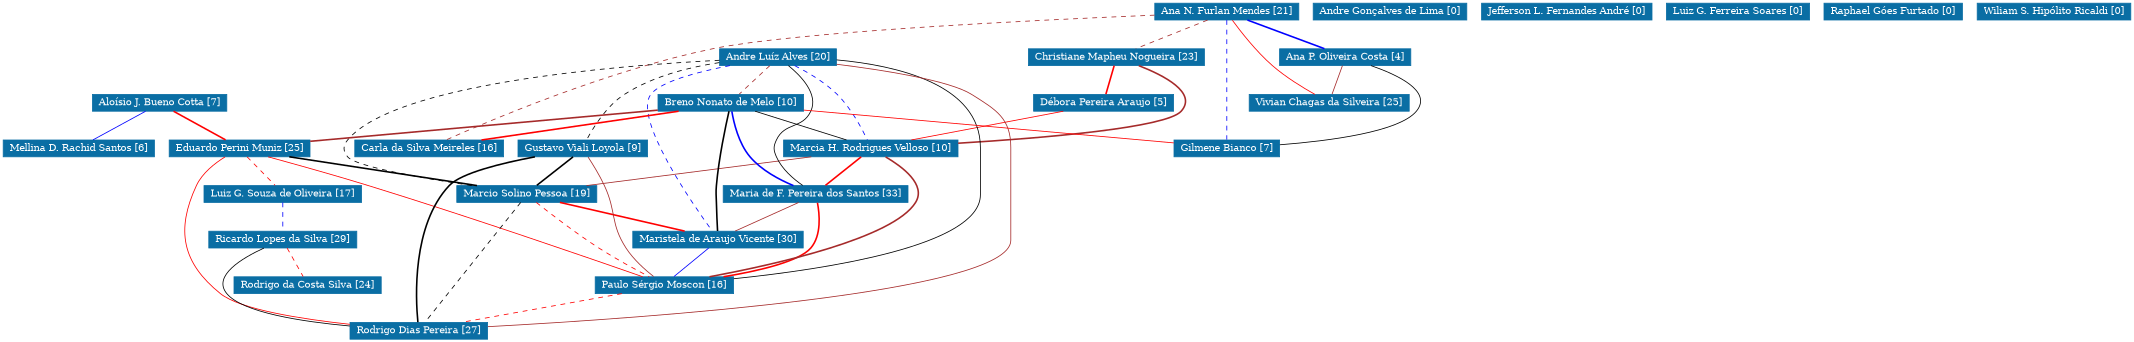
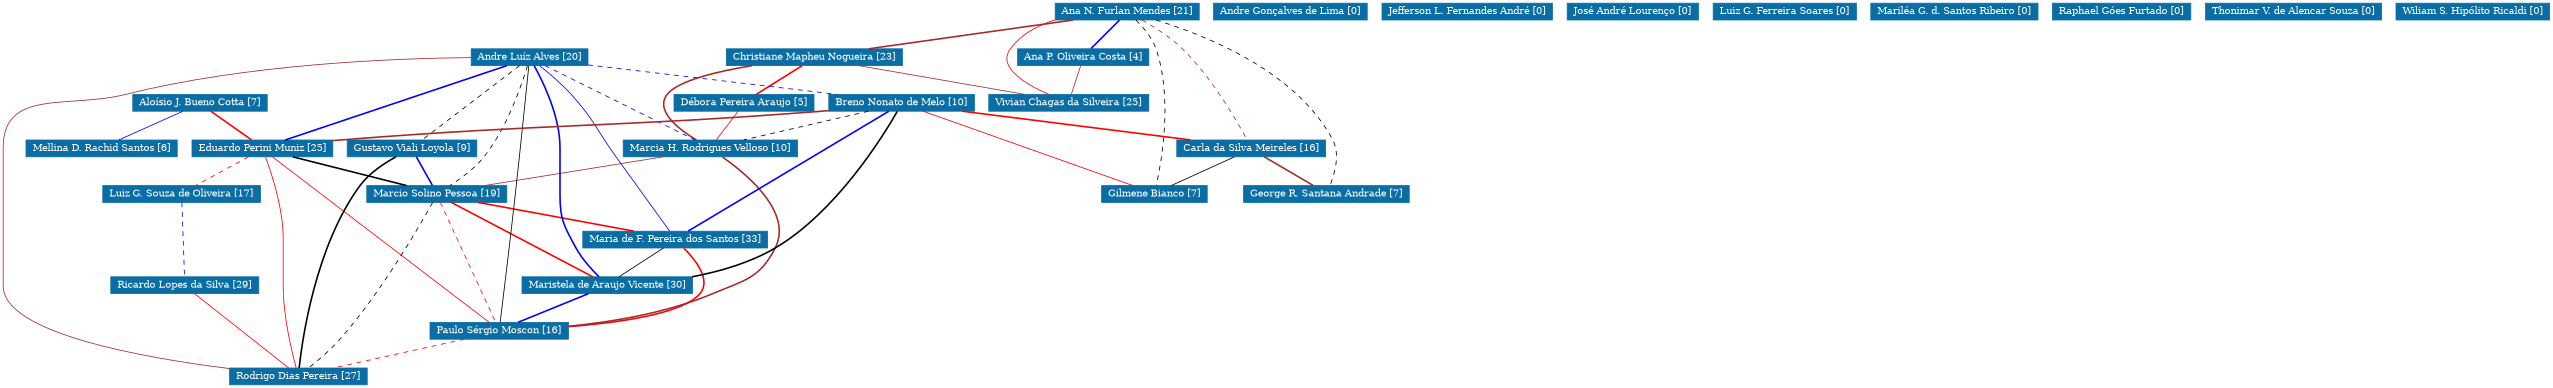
node "José André Lourenço [0]": added
node "Mariléa G. d. Santos Ribeiro [0]": added
node "Thonimar V. de Alencar Souza [0]": added
edge "Ana N. Furlan Mendes [21]" -- "Christiane Mapheu Nogueira [23]": style dashed -> bold
edge "Andre Luíz Alves [20]" -- "Breno Nonato de Melo [10]": color brown -> blue
edge "Christiane Mapheu Nogueira [23]" -- "Vivian Chagas da Silveira [25]": added
edge "Ana N. Furlan Mendes [21]" -- "Gilmene Bianco [7]": color blue -> black
edge "Andre Luíz Alves [20]" -- "Eduardo Perini Muniz [25]": added
edge "Breno Nonato de Melo [10]" -- "Marcia H. Rodrigues Velloso [10]": style solid -> dashed
edge "Ana P. Oliveira Costa [4]" -- "Gilmene Bianco [7]": now "Carla da Silva Meireles [16]" -- "Gilmene Bianco [7]"
edge "Andre Luíz Alves [20]" -- "Maristela de Araujo Vicente [30]": style dashed -> bold
edge "Andre Luíz Alves [20]" -- "Maria de F. Pereira dos Santos [33]": color black -> blue
edge "Gustavo Viali Loyola [9]" -- "Marcio Solino Pessoa [19]": color black -> blue
edge "Marcia H. Rodrigues Velloso [10]" -- "Maria de F. Pereira dos Santos [33]": now "Marcio Solino Pessoa [19]" -- "Maria de F. Pereira dos Santos [33]"
node "George R. Santana Andrade [7]": added
edge "Maria de F. Pereira dos Santos [33]" -- "Maristela de Araujo Vicente [30]": color brown -> black
edge "Gustavo Viali Loyola [9]" -- "Paulo Sérgio Moscon [16]": removed
edge "Maristela de Araujo Vicente [30]" -- "Paulo Sérgio Moscon [16]": style solid -> bold
node "Rodrigo da Costa Silva [24]": removed
edge "Ricardo Lopes da Silva [29]" -- "Rodrigo Dias Pereira [27]": color black -> red
